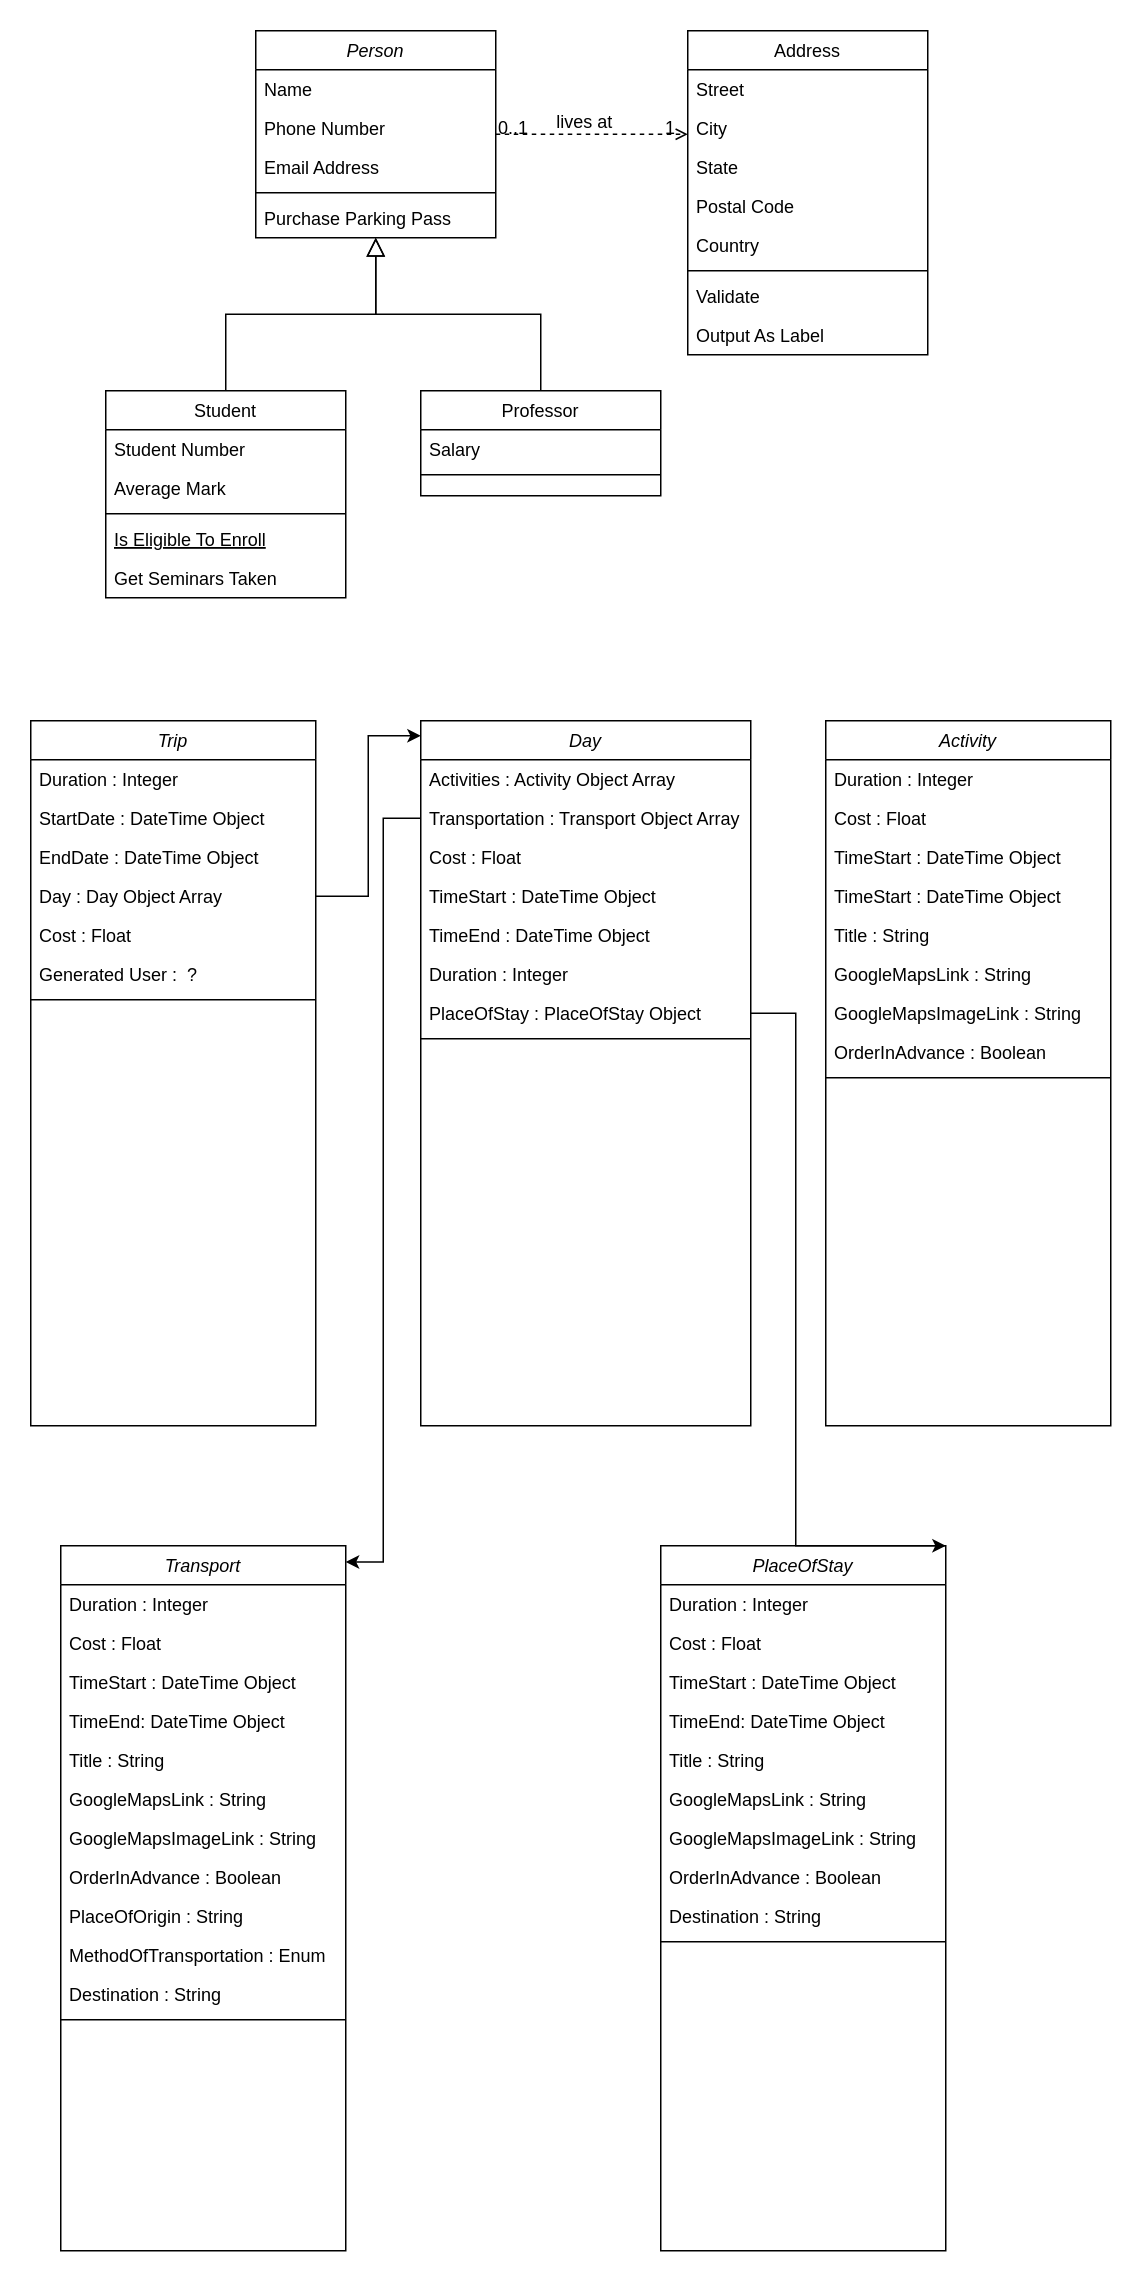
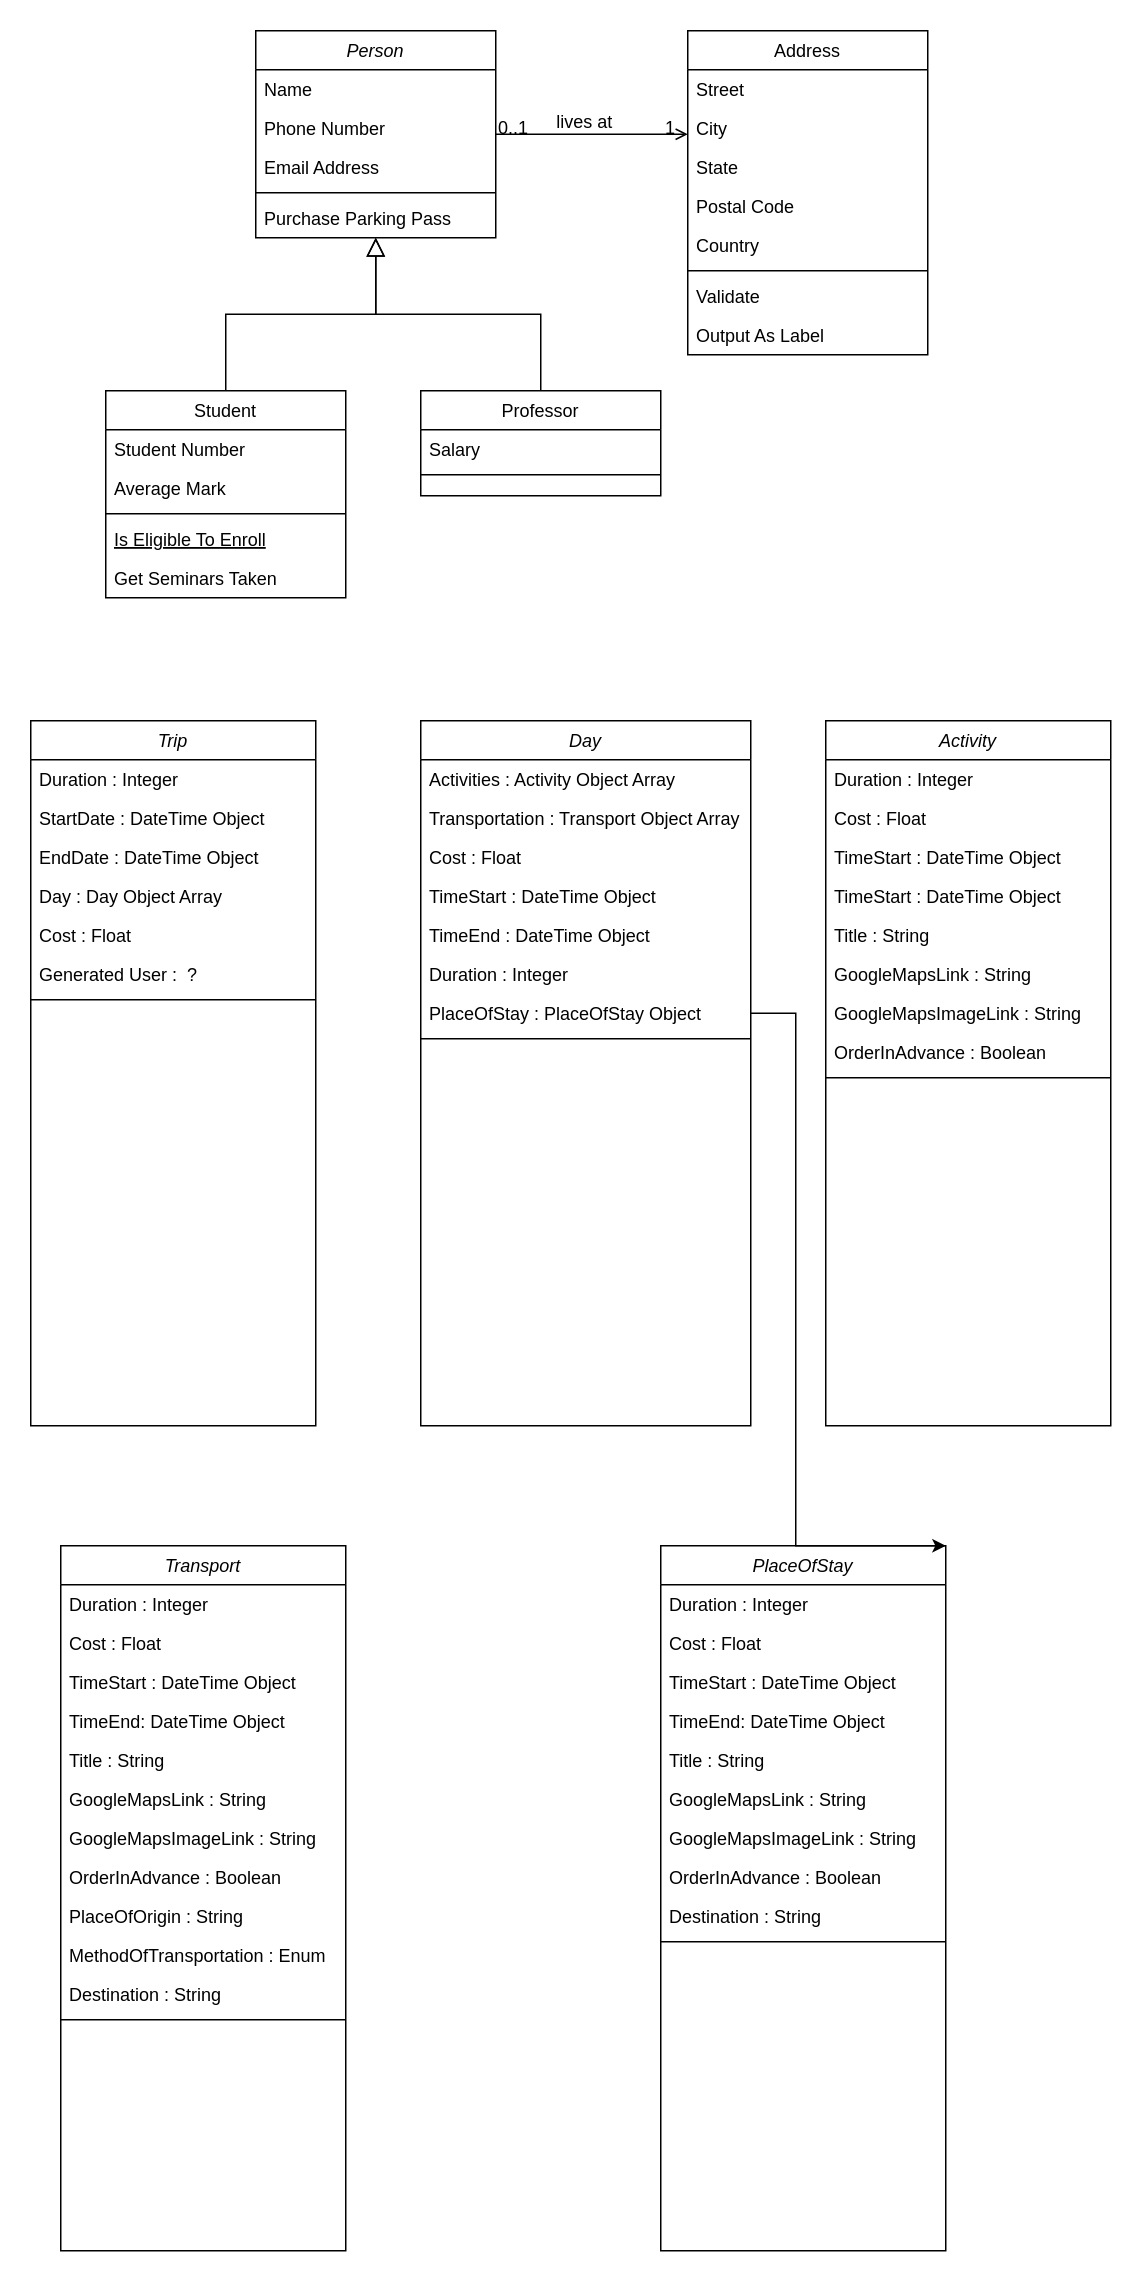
edge "Person" -> "Address": style dashed -> solid
edge "Day : Day Object Array" -> "Day": removed
edge "Transportation : Transport Object Array" -> "Transport": removed
